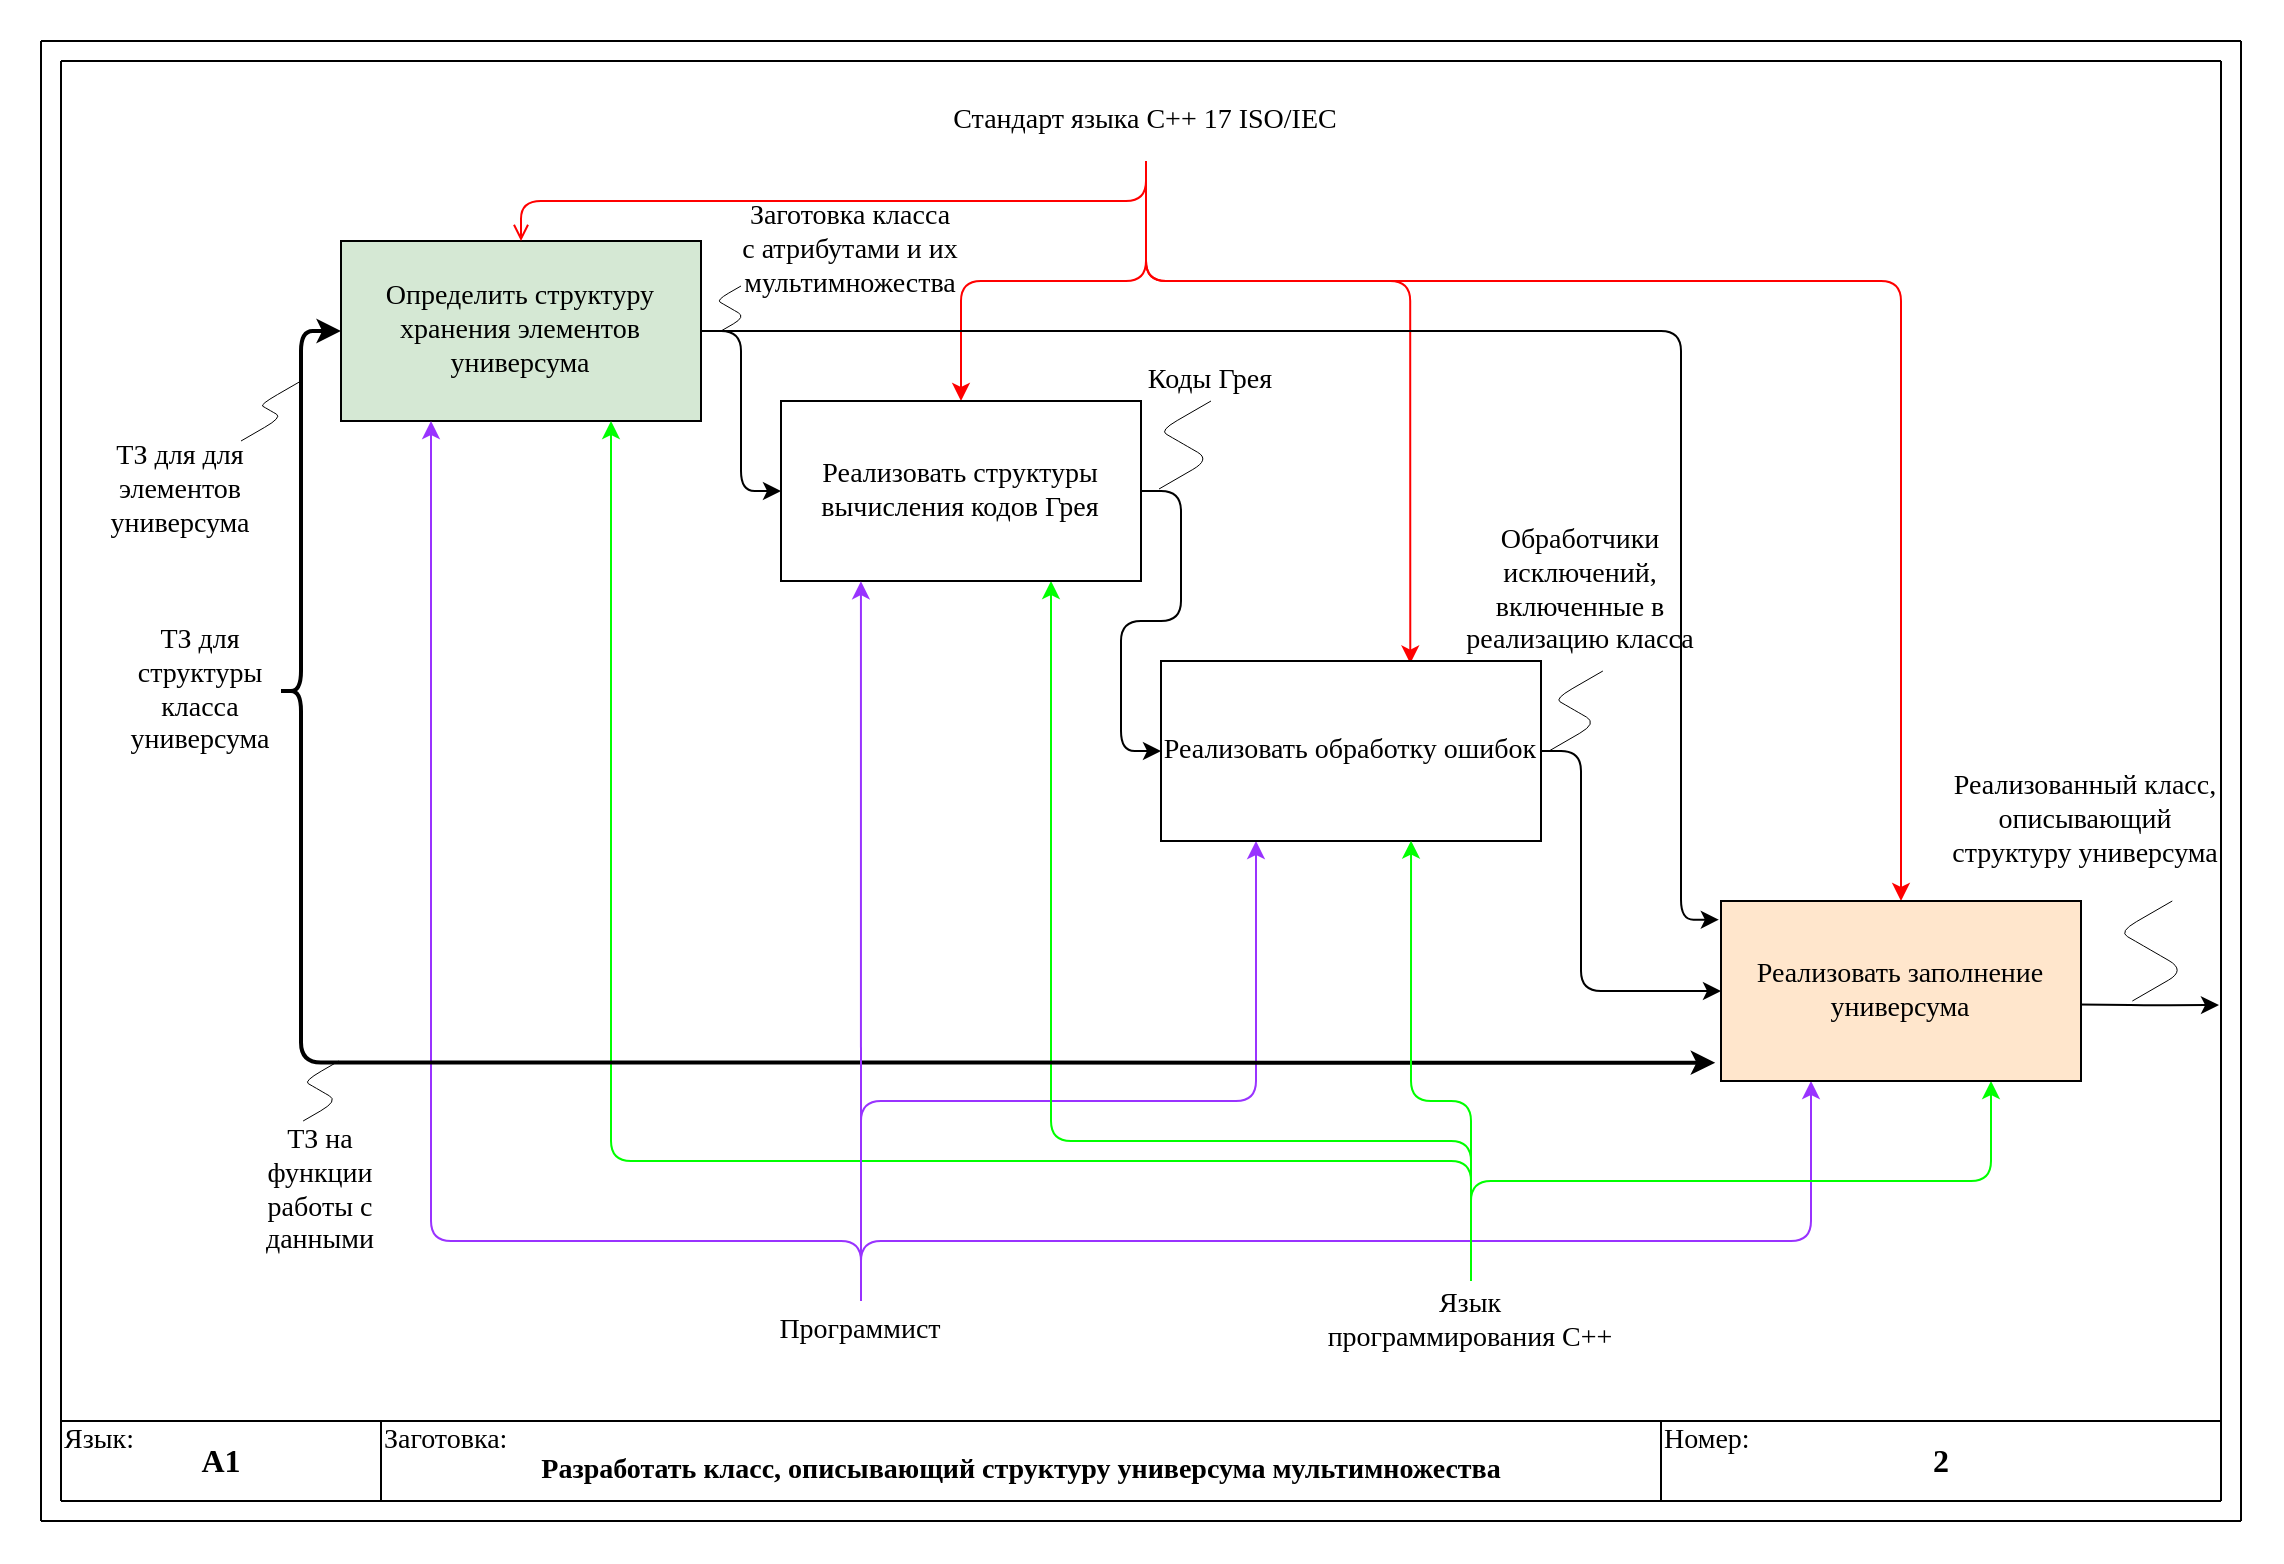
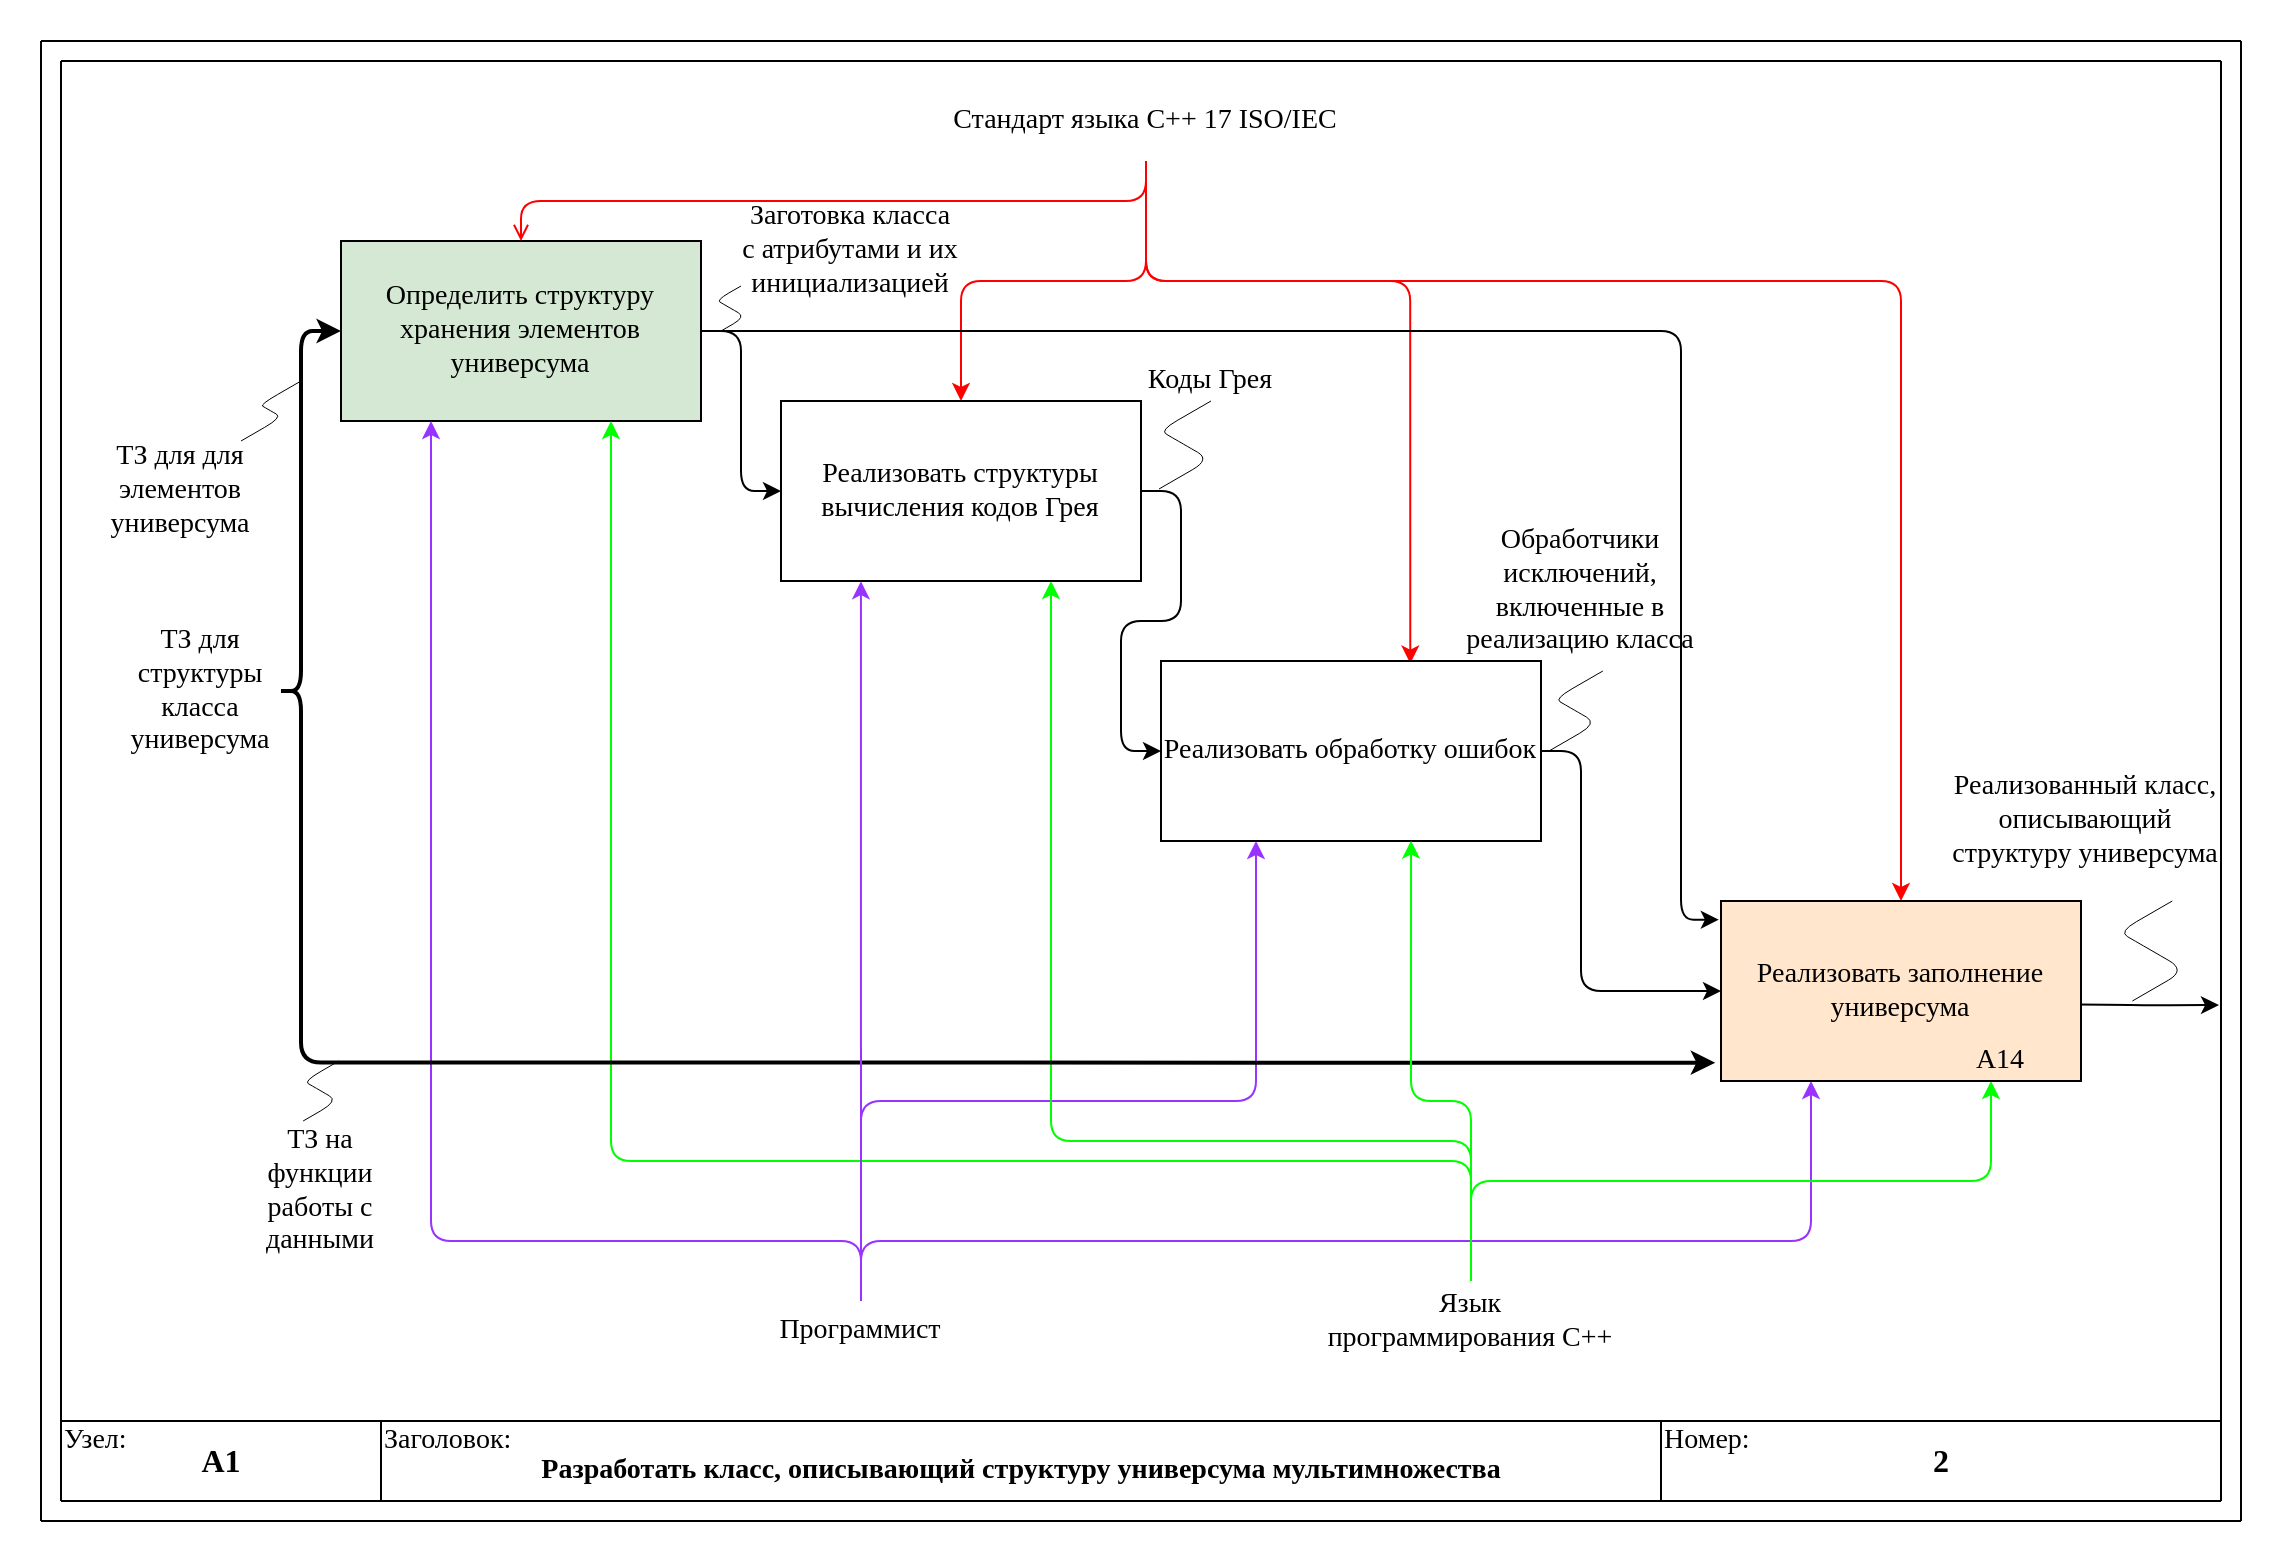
node "Заготовка класса с атрибутами и их мультимножества": label "Заготовка класса с атрибутами и их мультимножества" -> "Заготовка класса с атрибутами и их инициализацией"
node "А14": added
node "Язык:": label "Язык:" -> "Узел:"
node "Заготовка:": label "Заготовка:" -> "Заголовок:"
